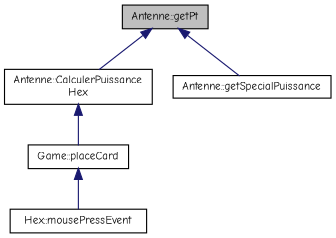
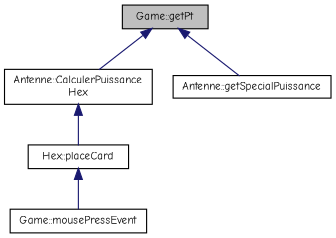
node "Antenne::getPt": label "Antenne::getPt" -> "Game::getPt"
node "Game::placeCard": label "Game::placeCard" -> "Hex::placeCard"
node "Hex::mousePressEvent": label "Hex::mousePressEvent" -> "Game::mousePressEvent"
